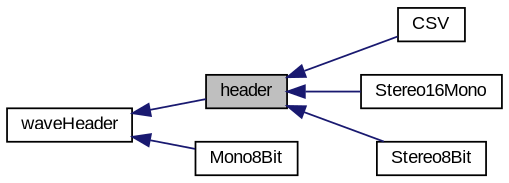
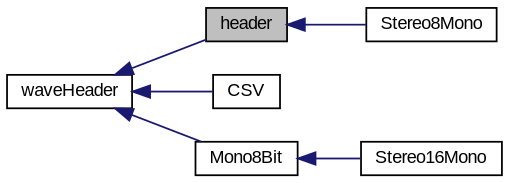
edge "CSV" -> "header": now "CSV" -> "waveHeader"
edge "Stereo16Mono" -> "header": now "Stereo16Mono" -> "Mono8Bit"
node "Stereo8Bit": label "Stereo8Bit" -> "Stereo8Mono"
